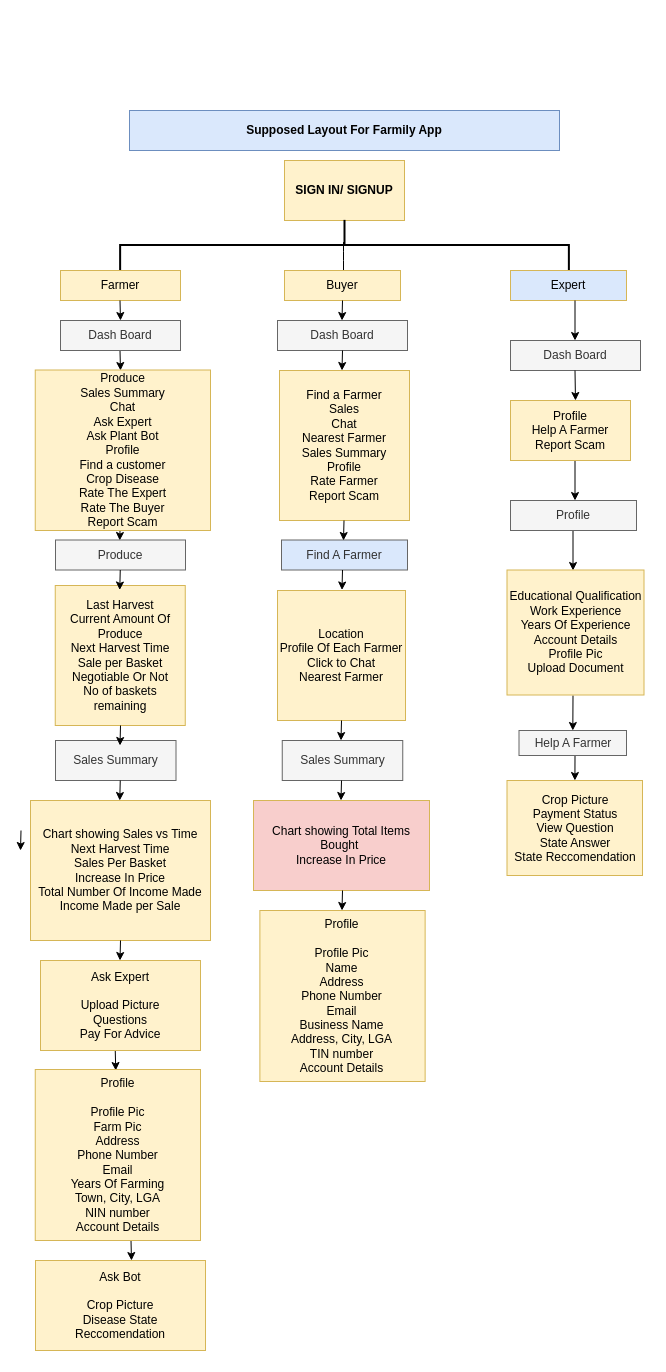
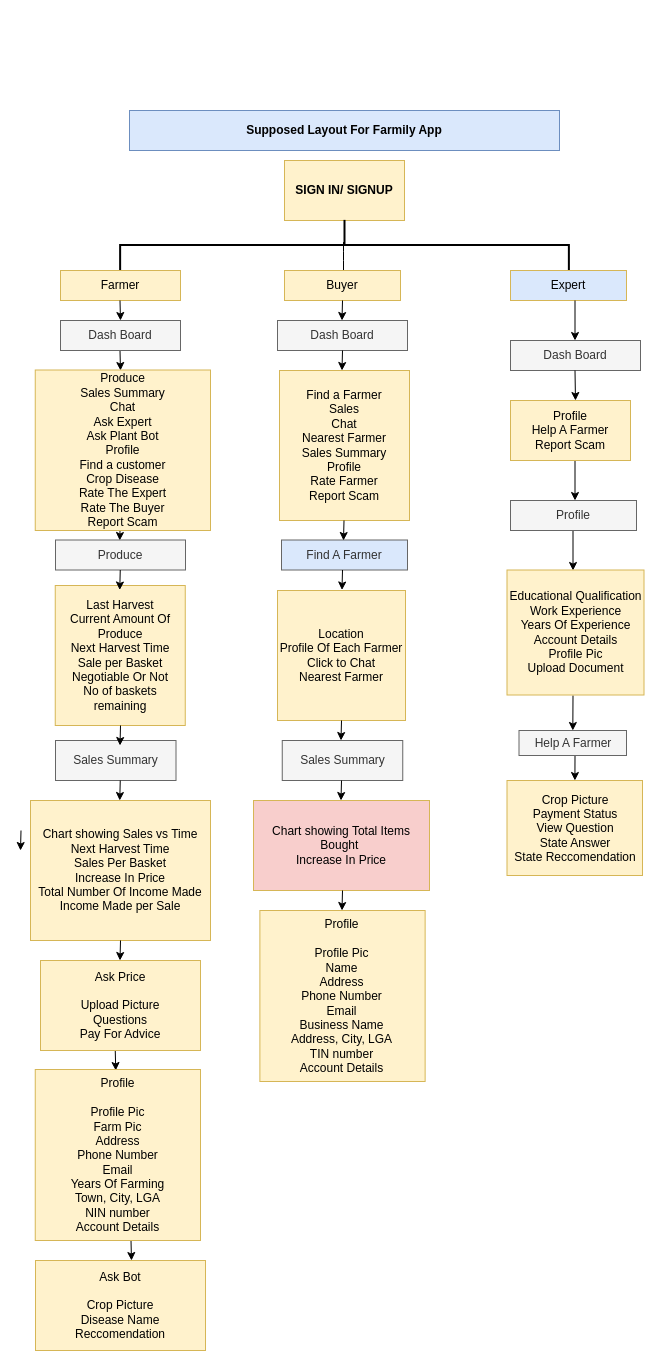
node "Ask Expert Upload Picture Questions Pay For Advice": label "Ask Expert Upload Picture Questions Pay For Advice" -> "Ask Price Upload Picture Questions Pay For Advice"
node "Ask Bot Crop Picture Disease State Reccomendation": label "Ask Bot Crop Picture Disease State Reccomendation" -> "Ask Bot Crop Picture Disease Name Reccomendation"
